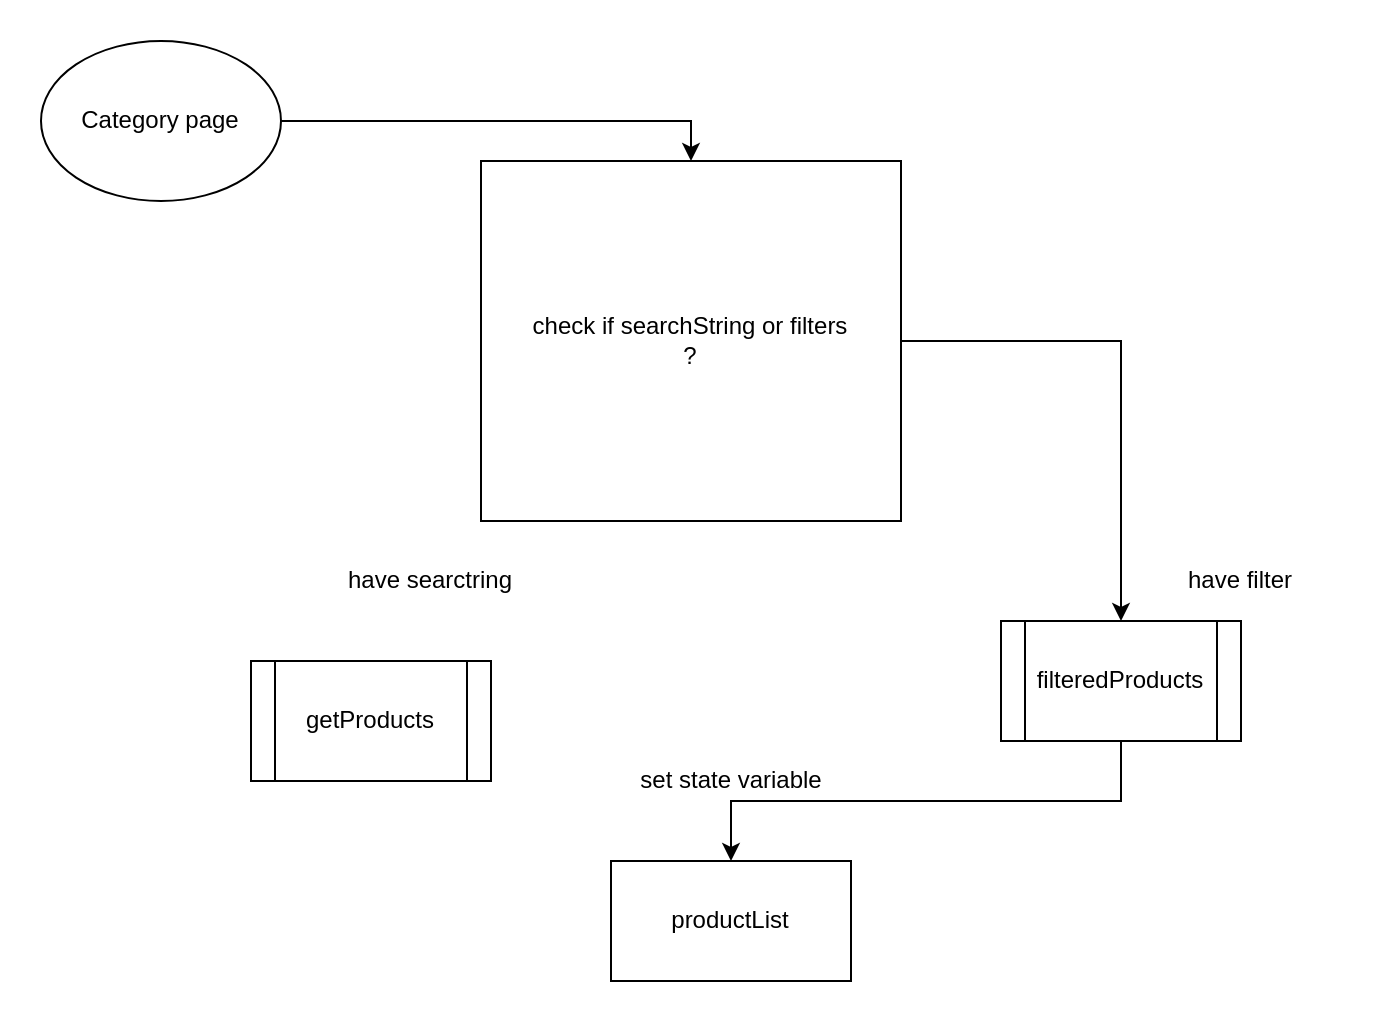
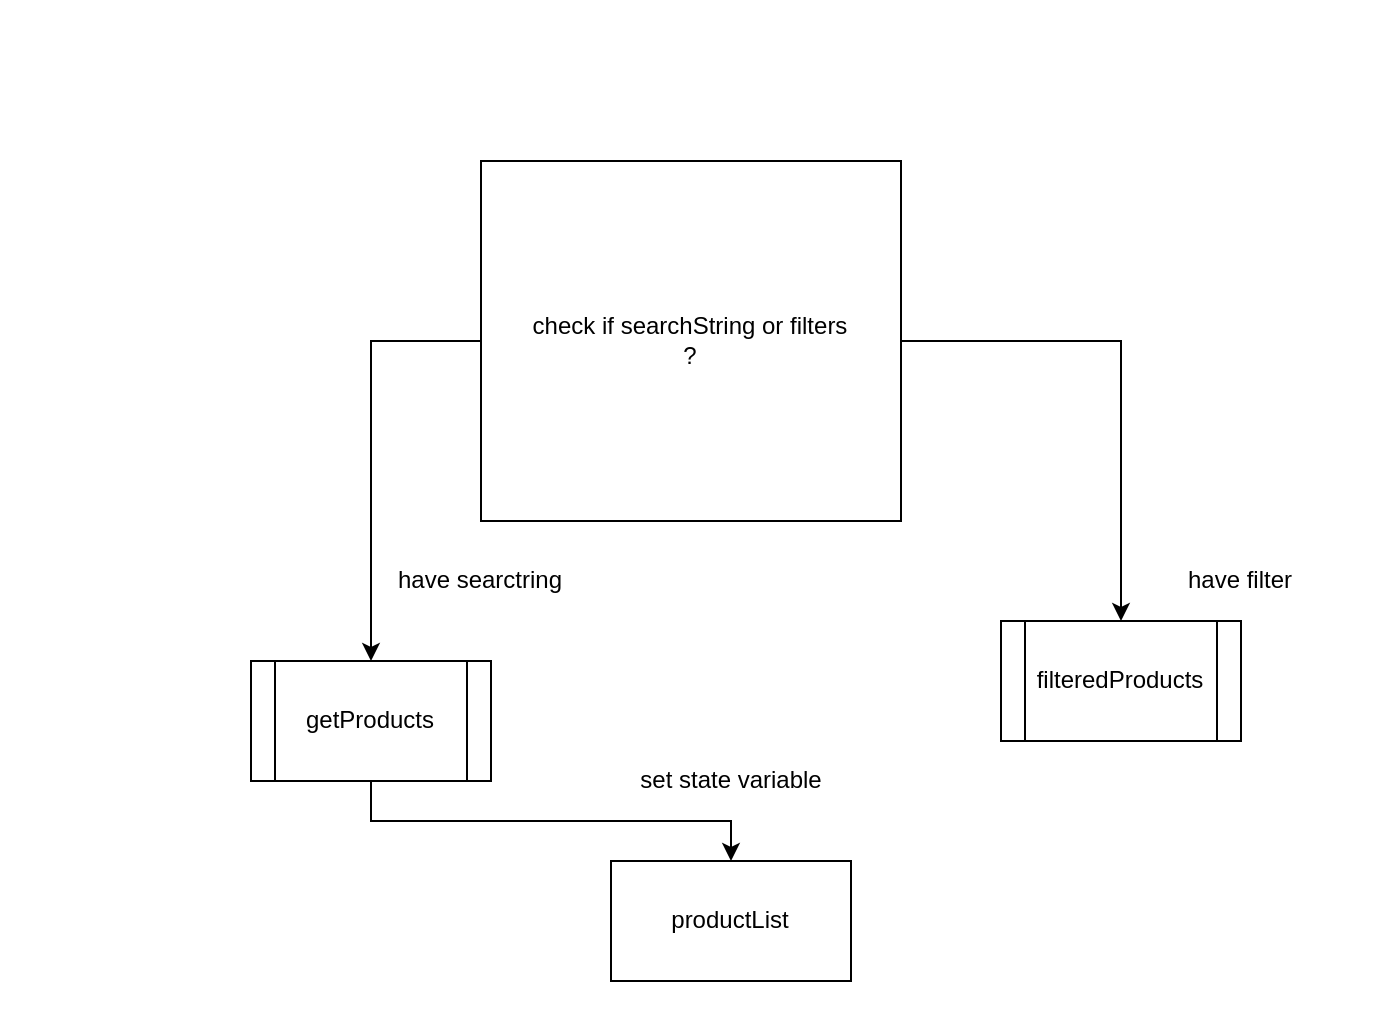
node "Category page": removed
edge "Category page" -> "check if searchString or filters ?": removed
edge "check if searchString or filters ?" -> "getProducts": added
node "have searctring": moved (431, 581) -> (481, 581)
edge "filteredProducts" -> "productList": removed
edge "getProducts" -> "productList": added
